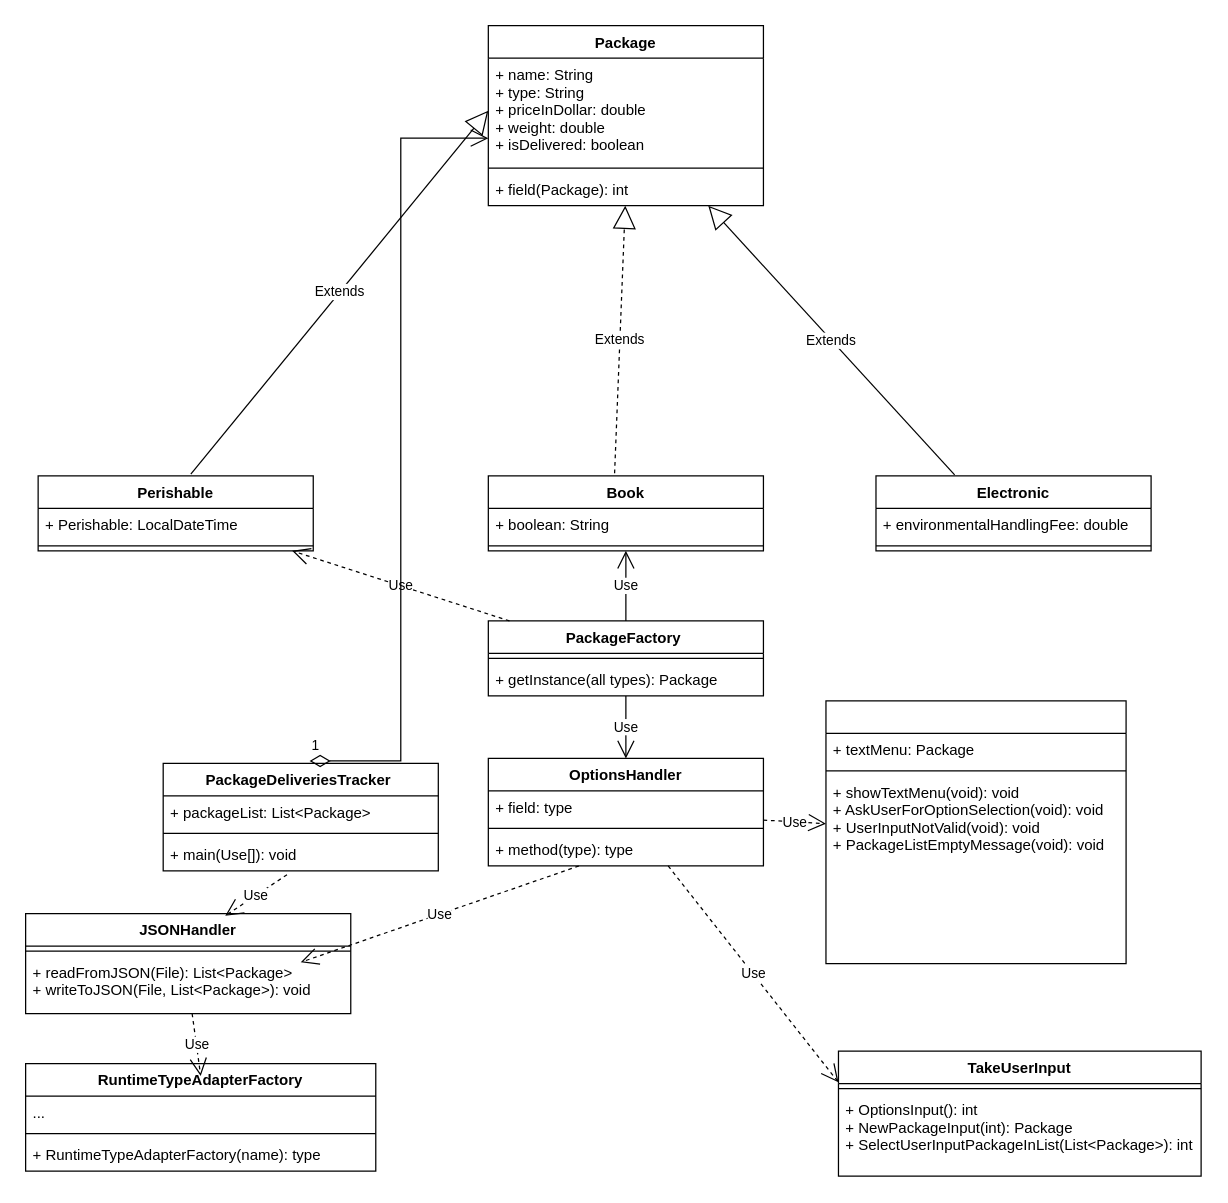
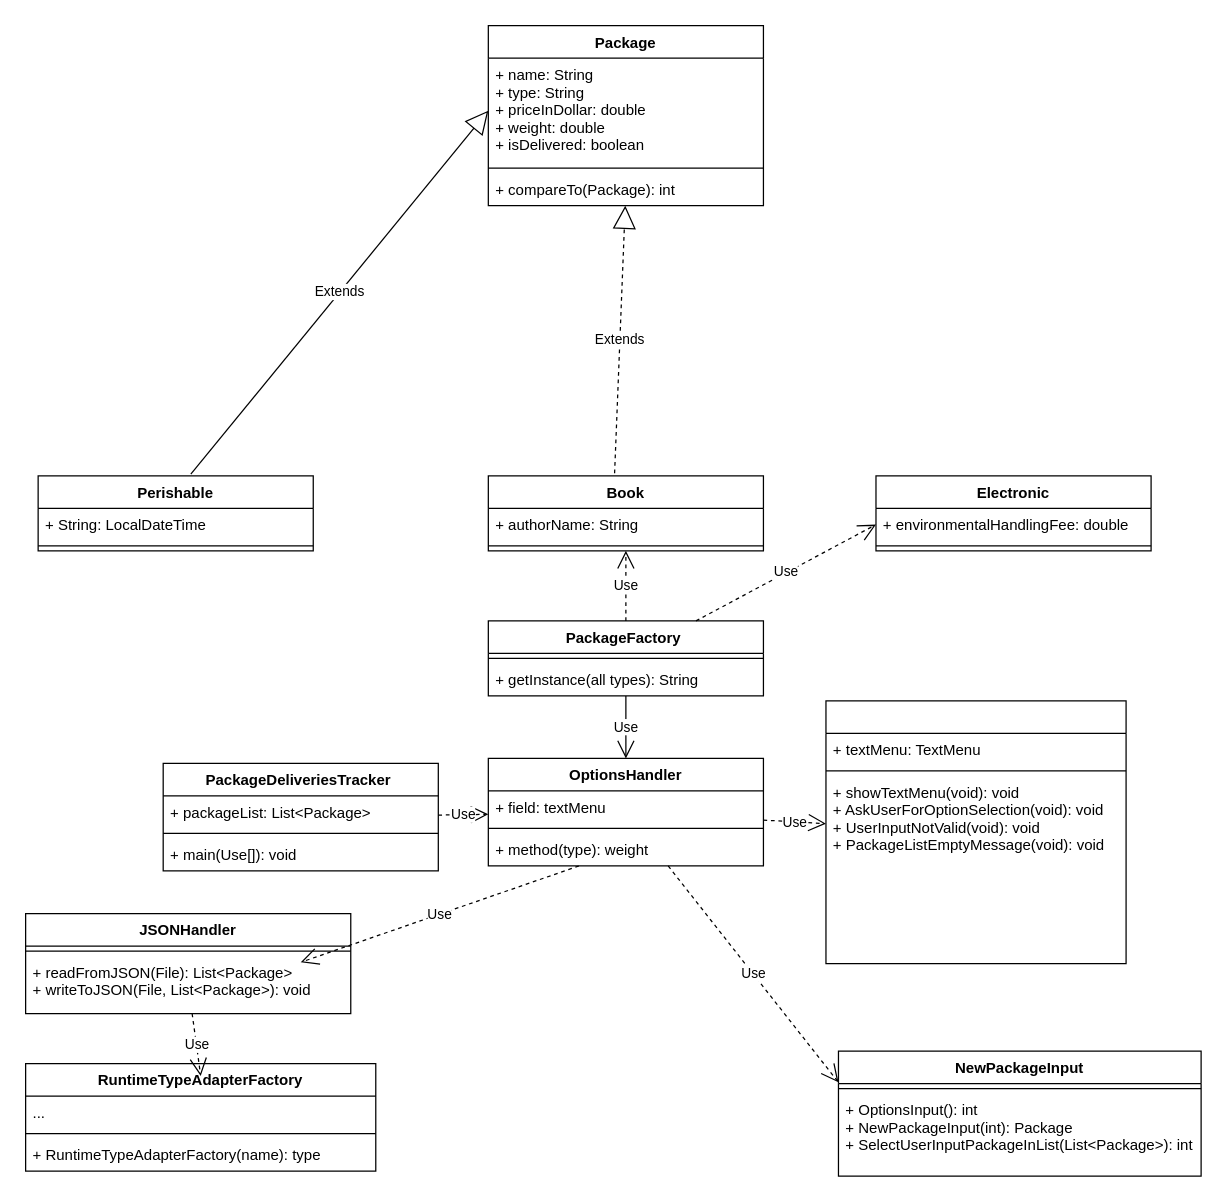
node "+ field(Package): int": label "+ field(Package): int" -> "+ compareTo(Package): int"
edge "Electronic" -> "Package": removed, label "Extends"
node "+ Perishable: LocalDateTime": label "+ Perishable: LocalDateTime" -> "+ String: LocalDateTime"
edge "Package" -- "PackageDeliveriesTracker": removed, label "1"
node "+ boolean: String": label "+ boolean: String" -> "+ authorName: String"
edge "PackageFactory" -> "Book": style solid -> dashed
edge "PackageFactory" -> "+ environmentalHandlingFee: double": added, label "Use"
edge "PackageFactory" -> "Perishable": removed, label "Use"
node "+ getInstance(all types): Package": label "+ getInstance(all types): Package" -> "+ getInstance(all types): String"
node "+ textMenu: Package": label "+ textMenu: Package" -> "+ textMenu: TextMenu"
node "+ field: type": label "+ field: type" -> "+ field: textMenu"
edge "PackageDeliveriesTracker" -> "OptionsHandler": added, label "Use"
node "+ method(type): type": label "+ method(type): type" -> "+ method(type): weight"
edge "+ main(Use[]): void" -> "JSONHandler": removed, label "Use"
node "TakeUserInput": label "TakeUserInput" -> "NewPackageInput"
